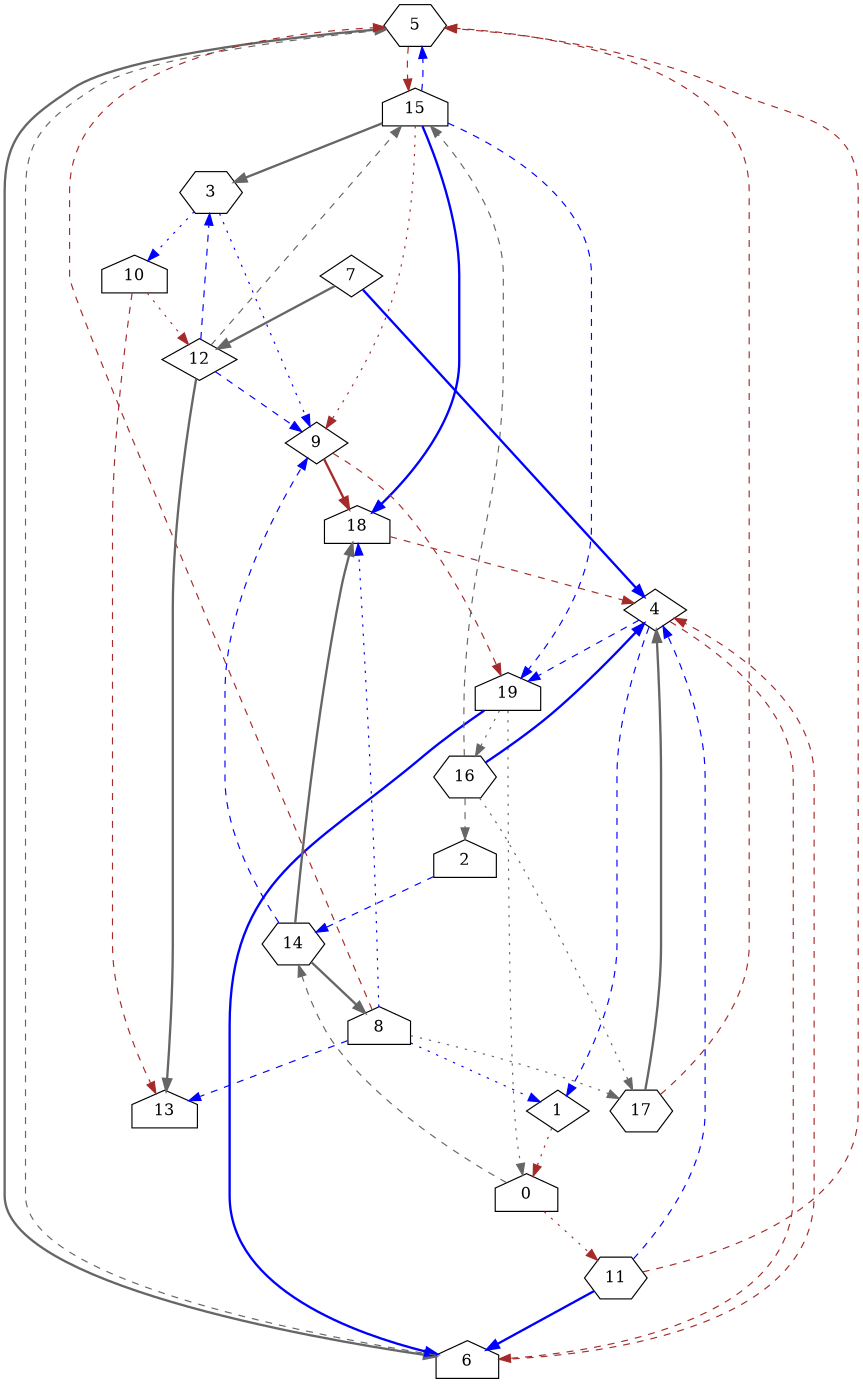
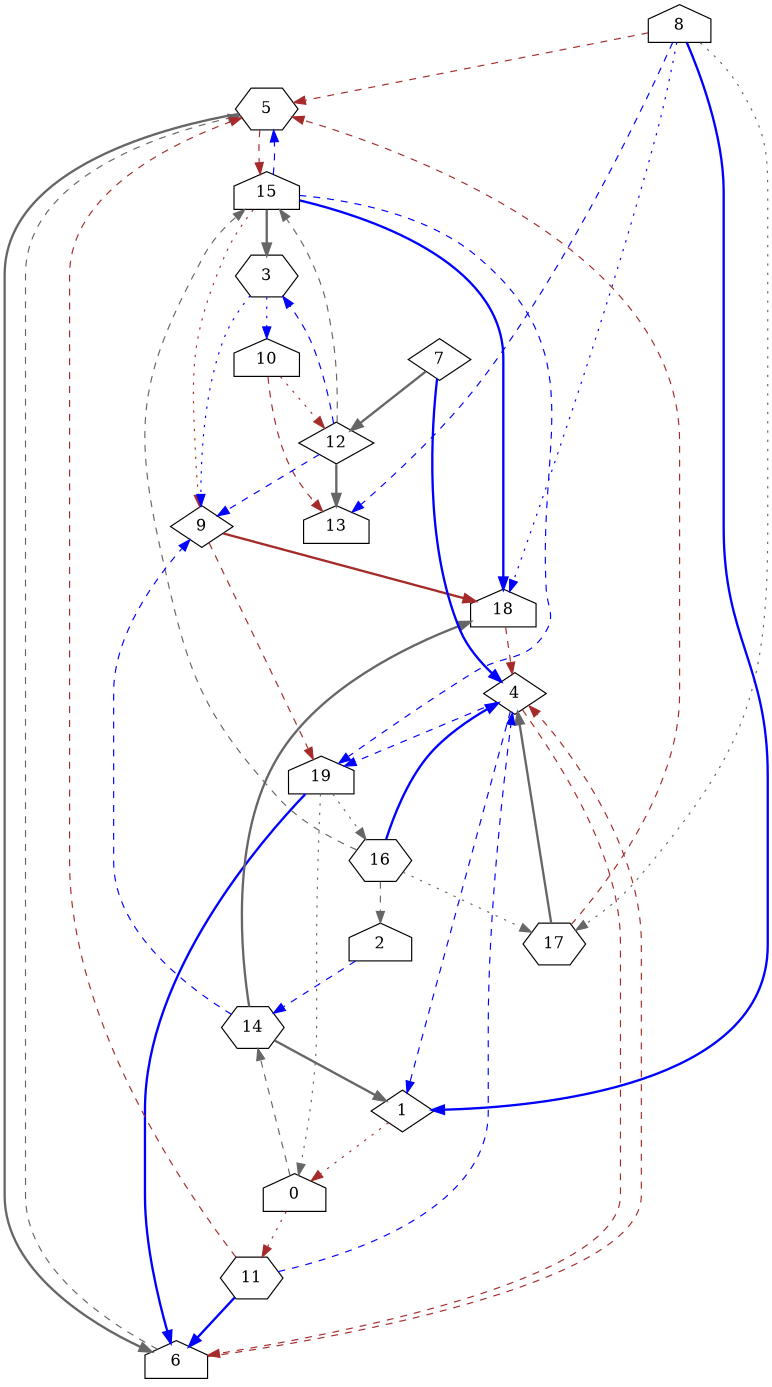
edge "14" -> "8": now "14" -> "1"
edge "8" -> "1": style dotted -> bold
